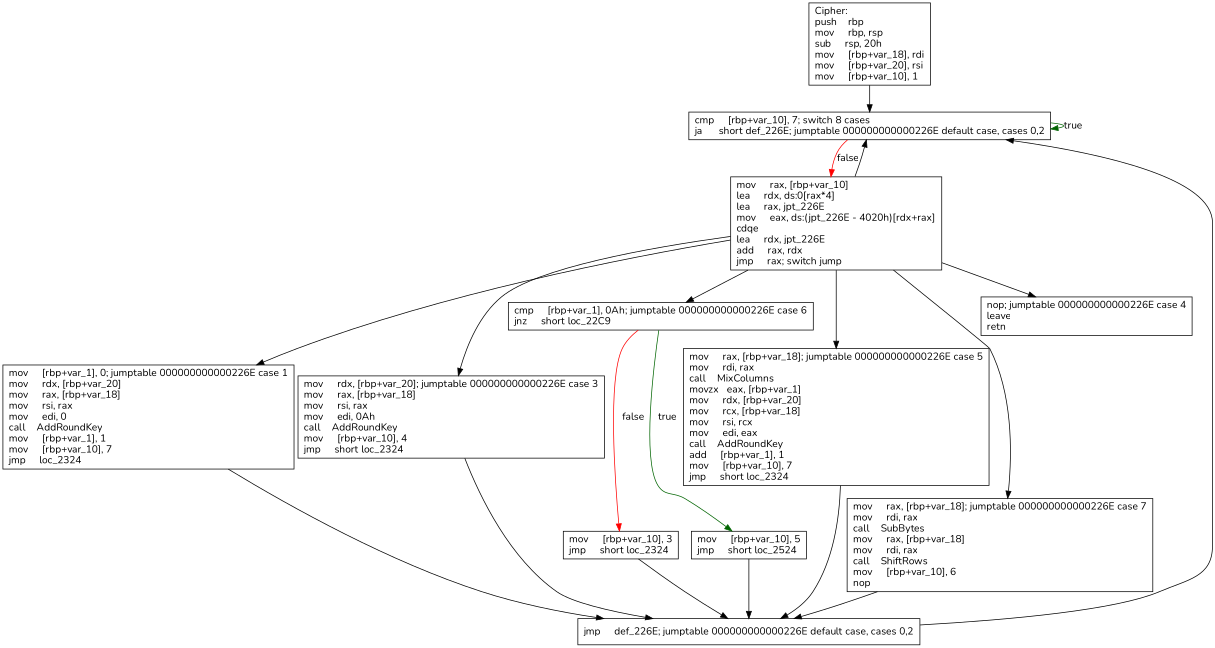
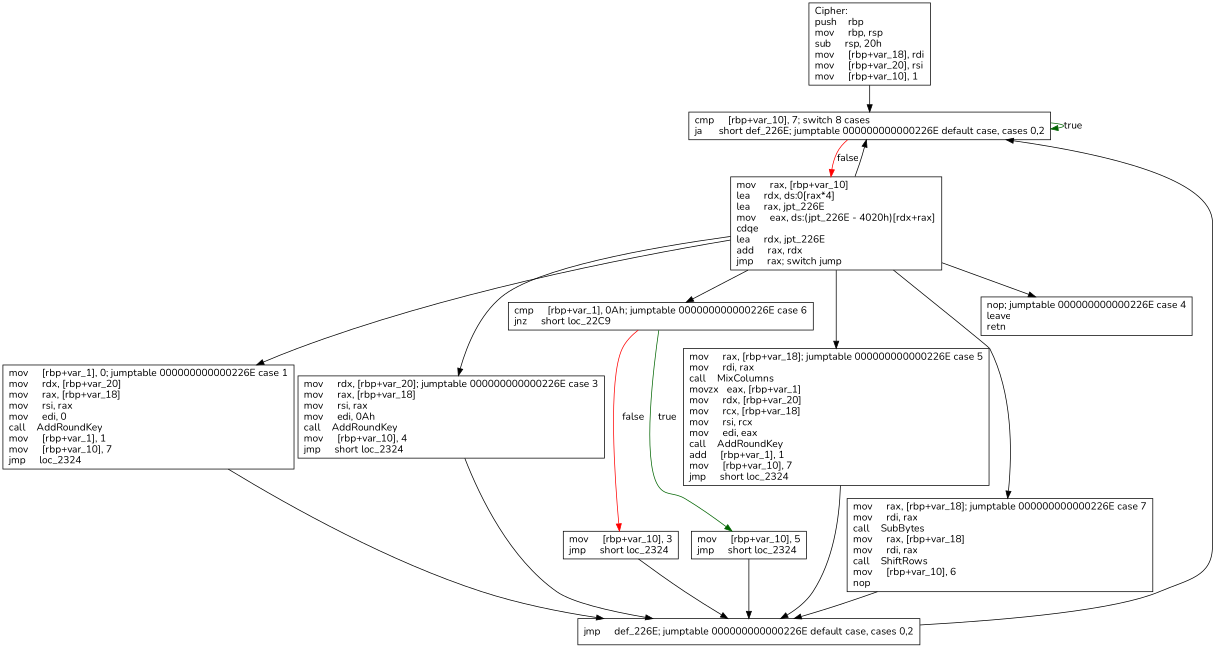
node "mov     [rbp+var_10], 5 jmp     short loc_2524": label "mov     [rbp+var_10], 5 jmp     short loc_2524" -> "mov     [rbp+var_10], 5 jmp     short loc_2324"
